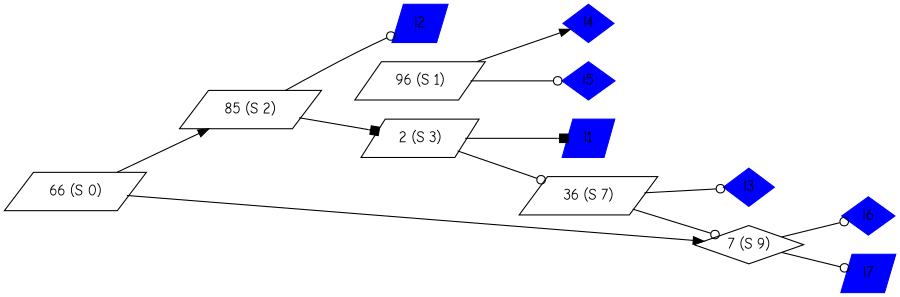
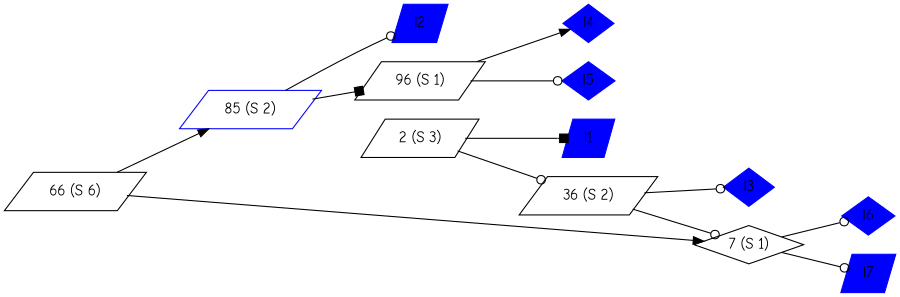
node "85 (S 2)": color black -> blue
edge "85 (S 2)" -> "2 (S 3)": now "85 (S 2)" -> "96 (S 1)"
node "66 (S 0)": label "66 (S 0)" -> "66 (S 6)"
node "36 (S 7)": label "36 (S 7)" -> "36 (S 2)"
node "7 (S 9)": label "7 (S 9)" -> "7 (S 1)"
